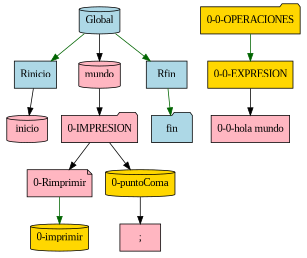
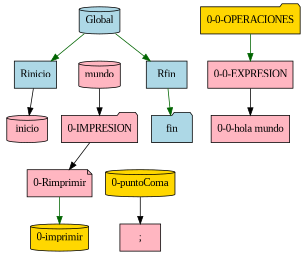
edge "Global" -> "mundo": removed
node "0-0-EXPRESION": fillcolor gold -> lightpink
edge "0-IMPRESION" -> "0-puntoComa": removed
